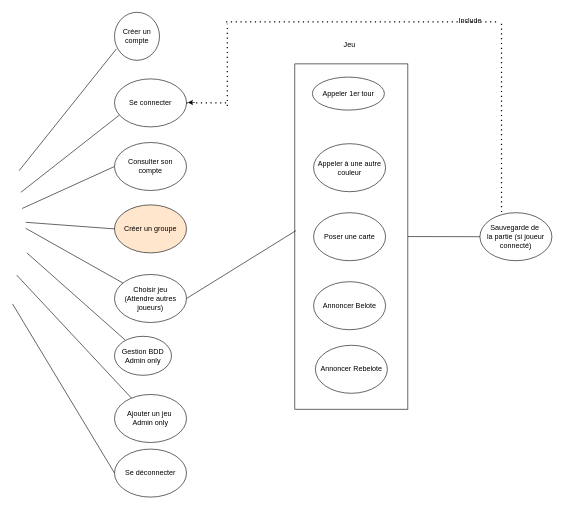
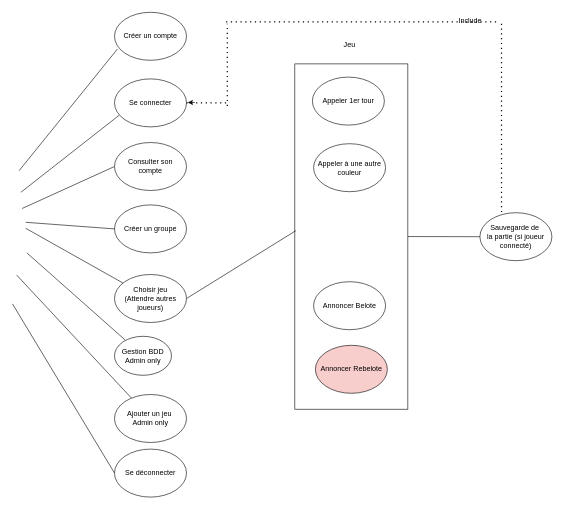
node "Créer un compte": size 45x48 -> 72x48
node "Appeler 1er tour": size 72x33 -> 72x48
node "Créer un groupe": fillcolor #ffe6cc -> #ffffff
node "Poser une carte": removed
node "Annoncer Rebelote": fillcolor #ffffff -> #f8cecc
